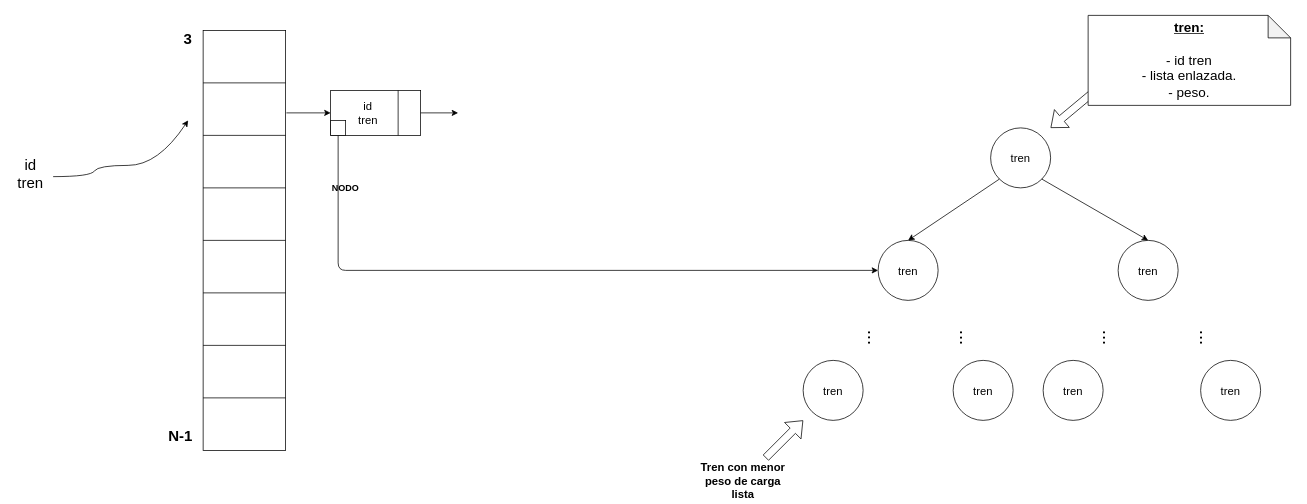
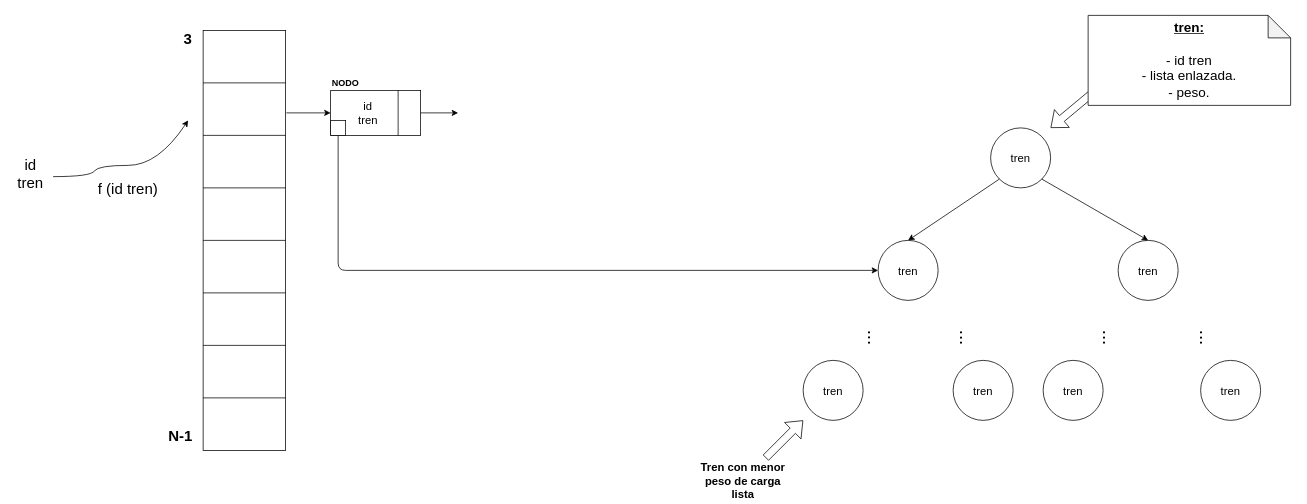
node "f (id tren)": added
node "NODO": moved (345, 188) -> (345, 83)
